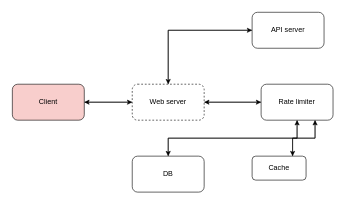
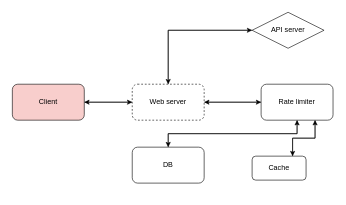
node "API server": shape rounded rectangle -> diamond
node "DB": moved (168, 174) -> (168, 165)
